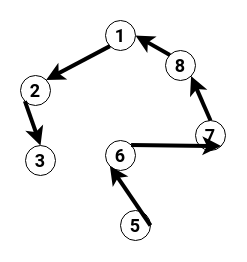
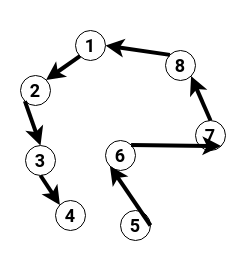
node "1": moved (121, 36) -> (91, 46)
edge "3" -> "4": added
node "4": added
